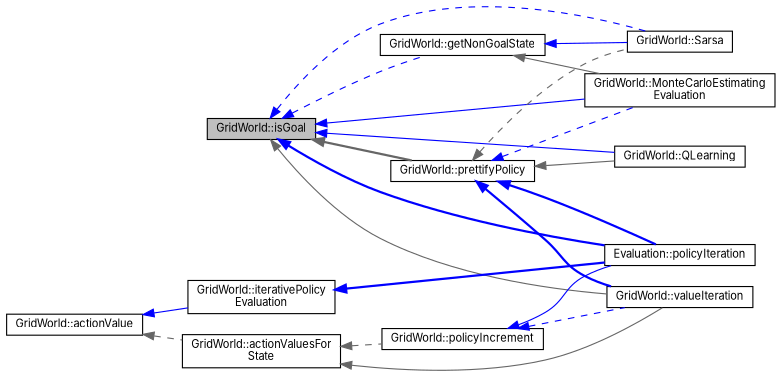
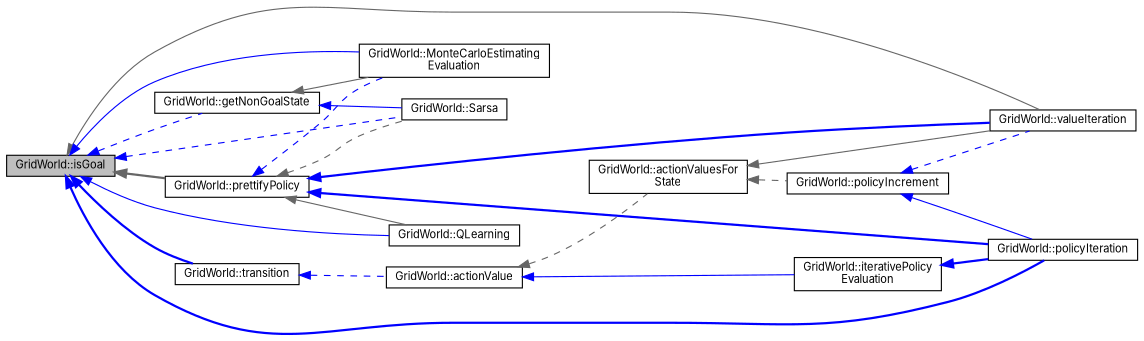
node "Evaluation::policyIteration": label "Evaluation::policyIteration" -> "GridWorld::policyIteration"
node "GridWorld::transition": added
